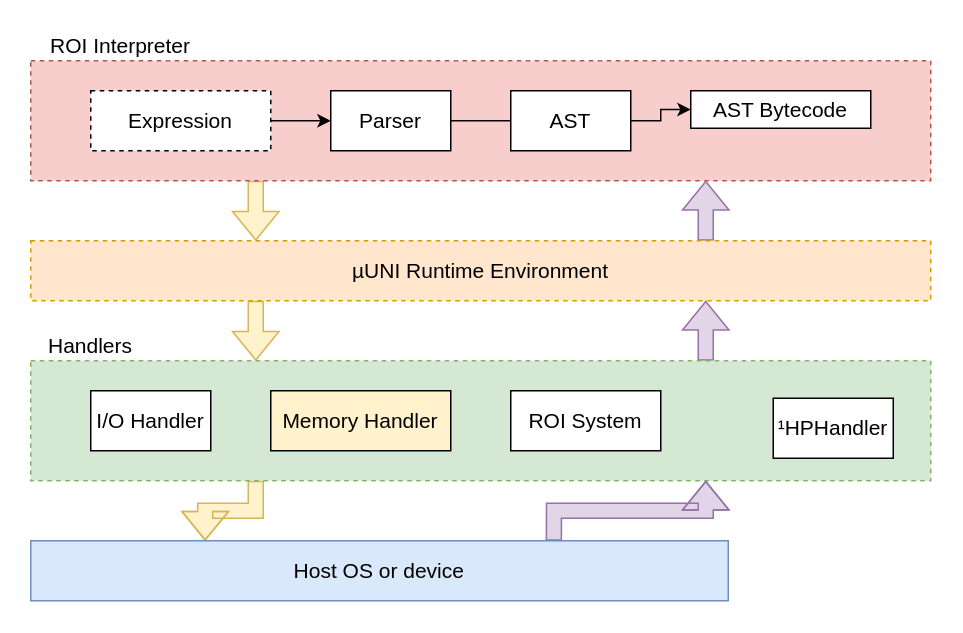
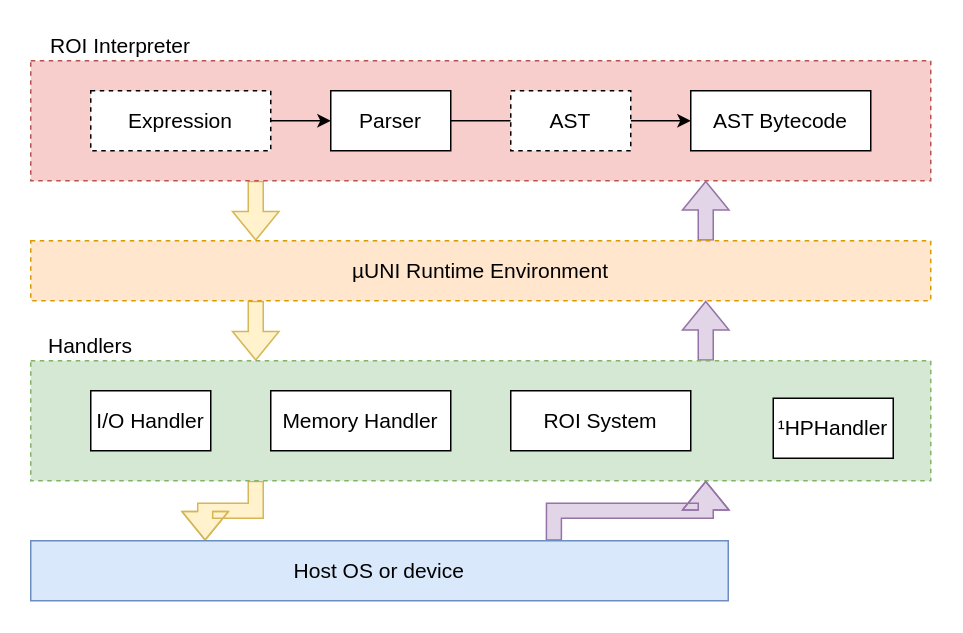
node "AST Bytecode": size 180x38 -> 180x60
node "AST": style solid -> dashed
node "Memory Handler": fillcolor #fff2cc -> #ffffff
node "ROI System": size 150x60 -> 180x60
